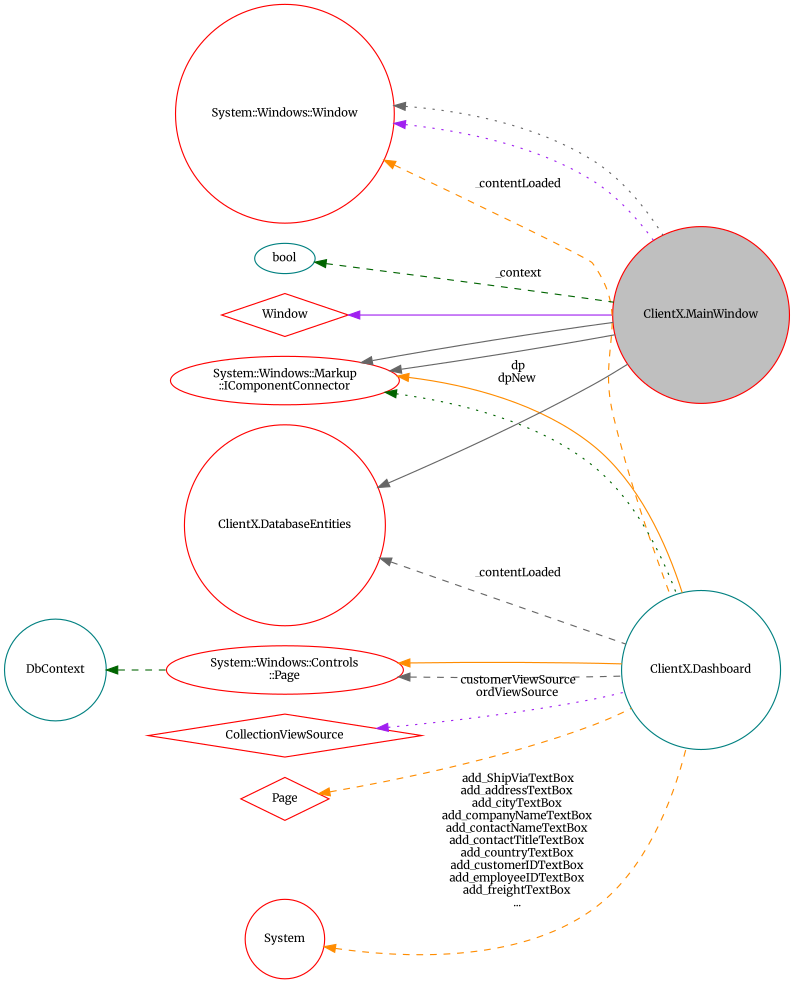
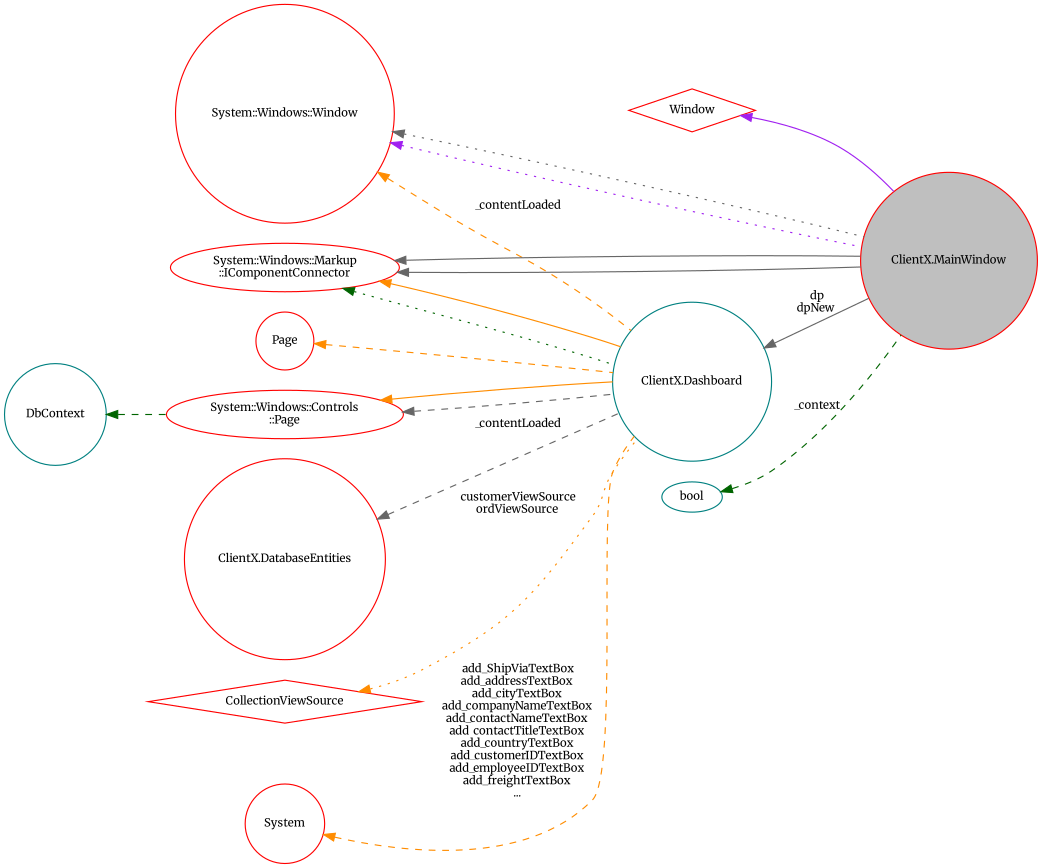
edge "ClientX.MainWindow" -> "ClientX.DatabaseEntities": now "ClientX.MainWindow" -> "ClientX.Dashboard"
edge "ClientX.Dashboard" -> "CollectionViewSource": color purple -> darkorange
node "Page": shape diamond -> circle
